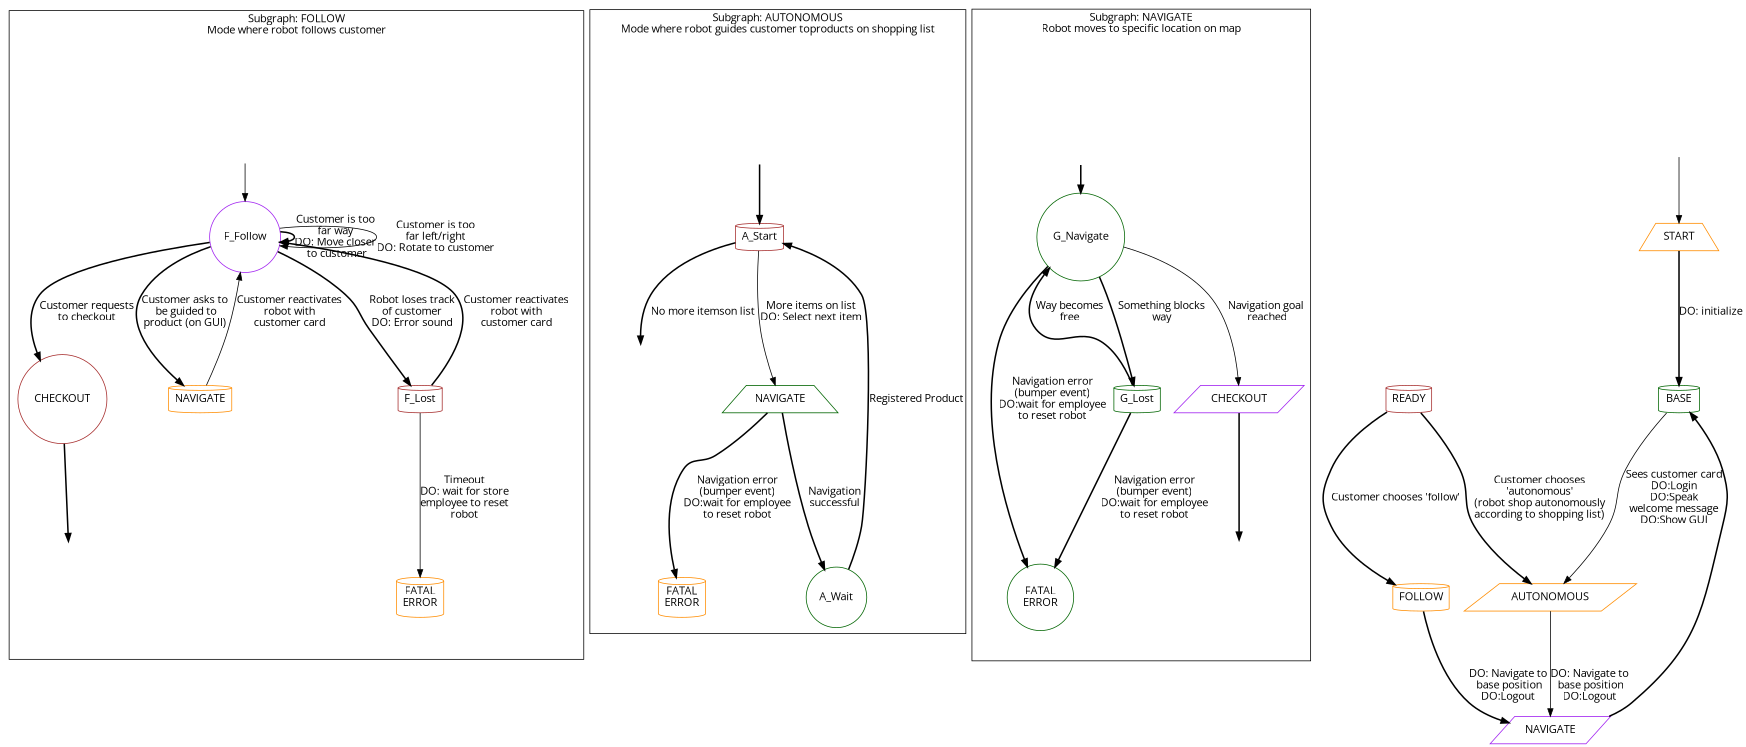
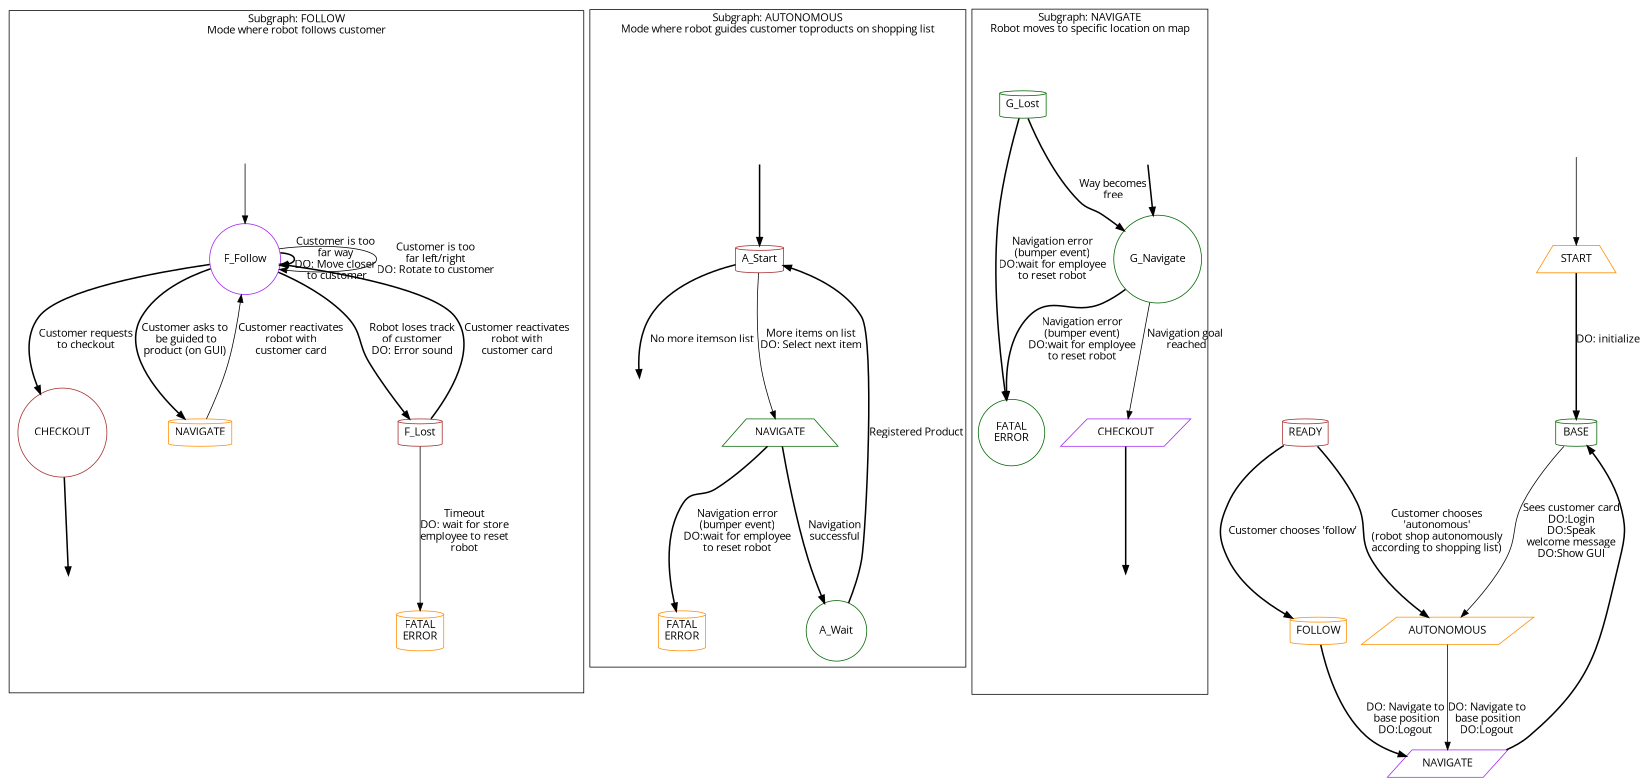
edge "G_Navigate" -> "G_Lost": removed, label "Something blocks way"
